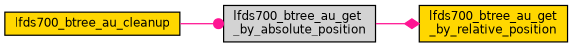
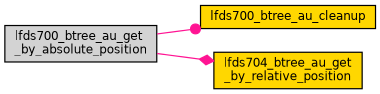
edge "lfds700_btree_au_cleanup" -> "lfds700_btree_au_get _by_absolute_position": reversed
node "lfds700_btree_au_get _by_relative_position": label "lfds700_btree_au_get _by_relative_position" -> "lfds704_btree_au_get _by_relative_position"
